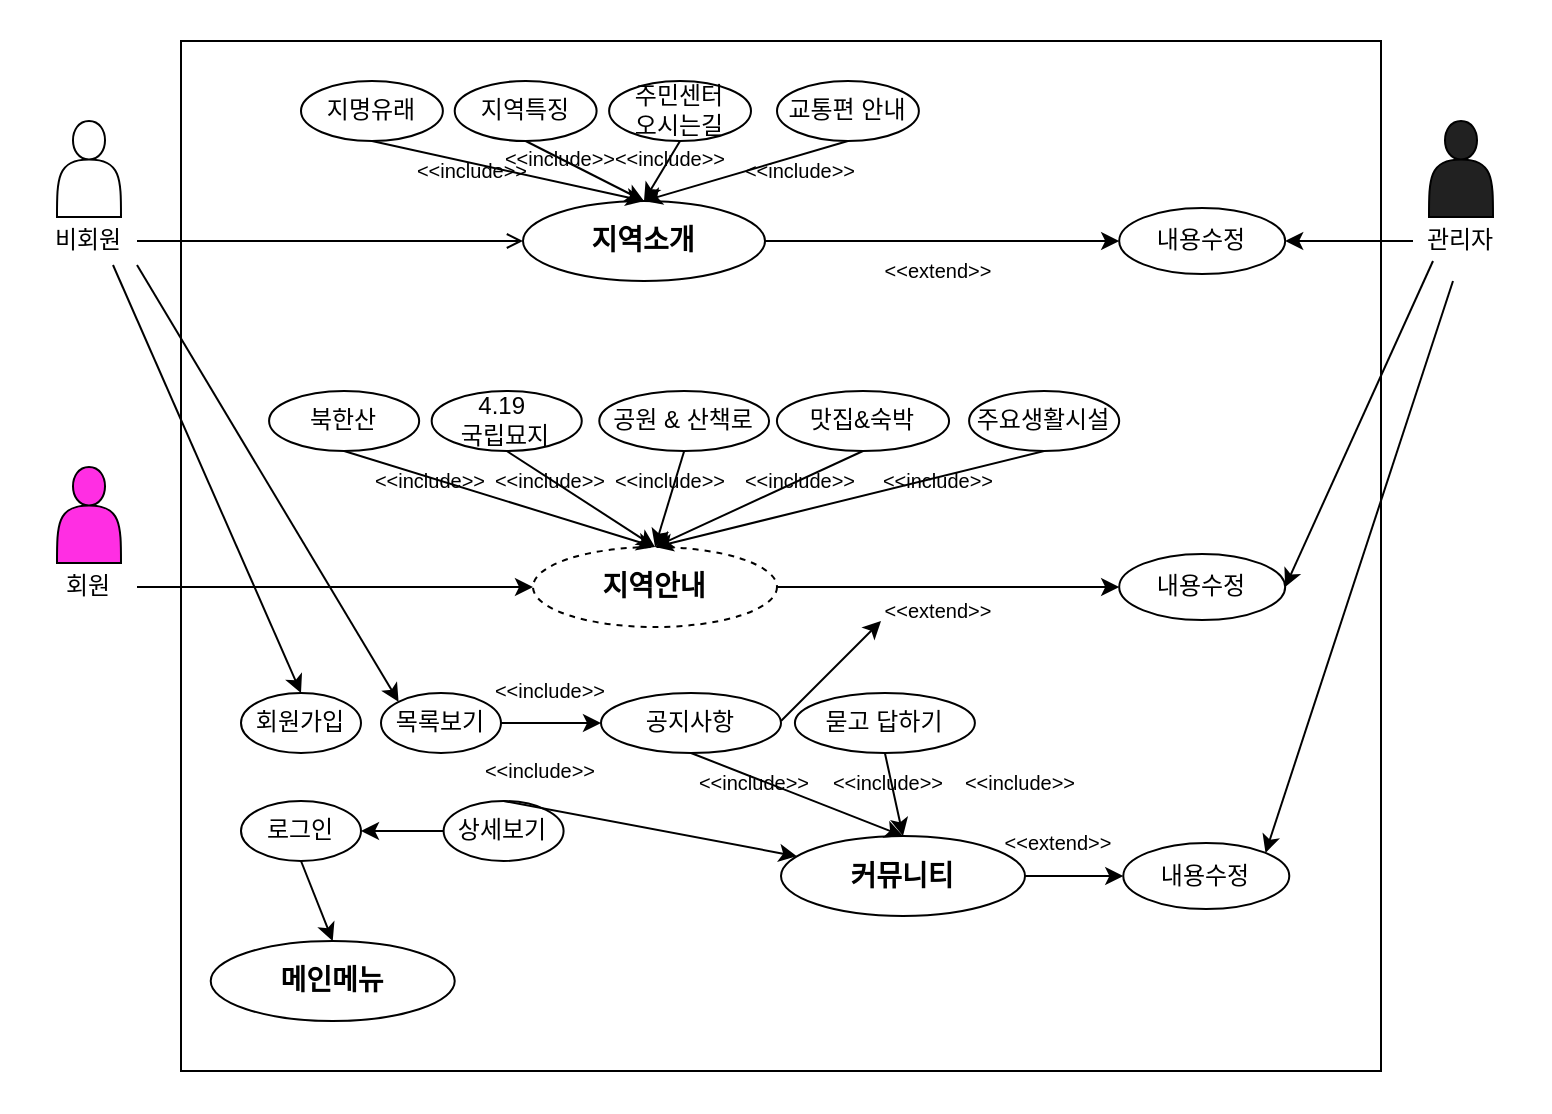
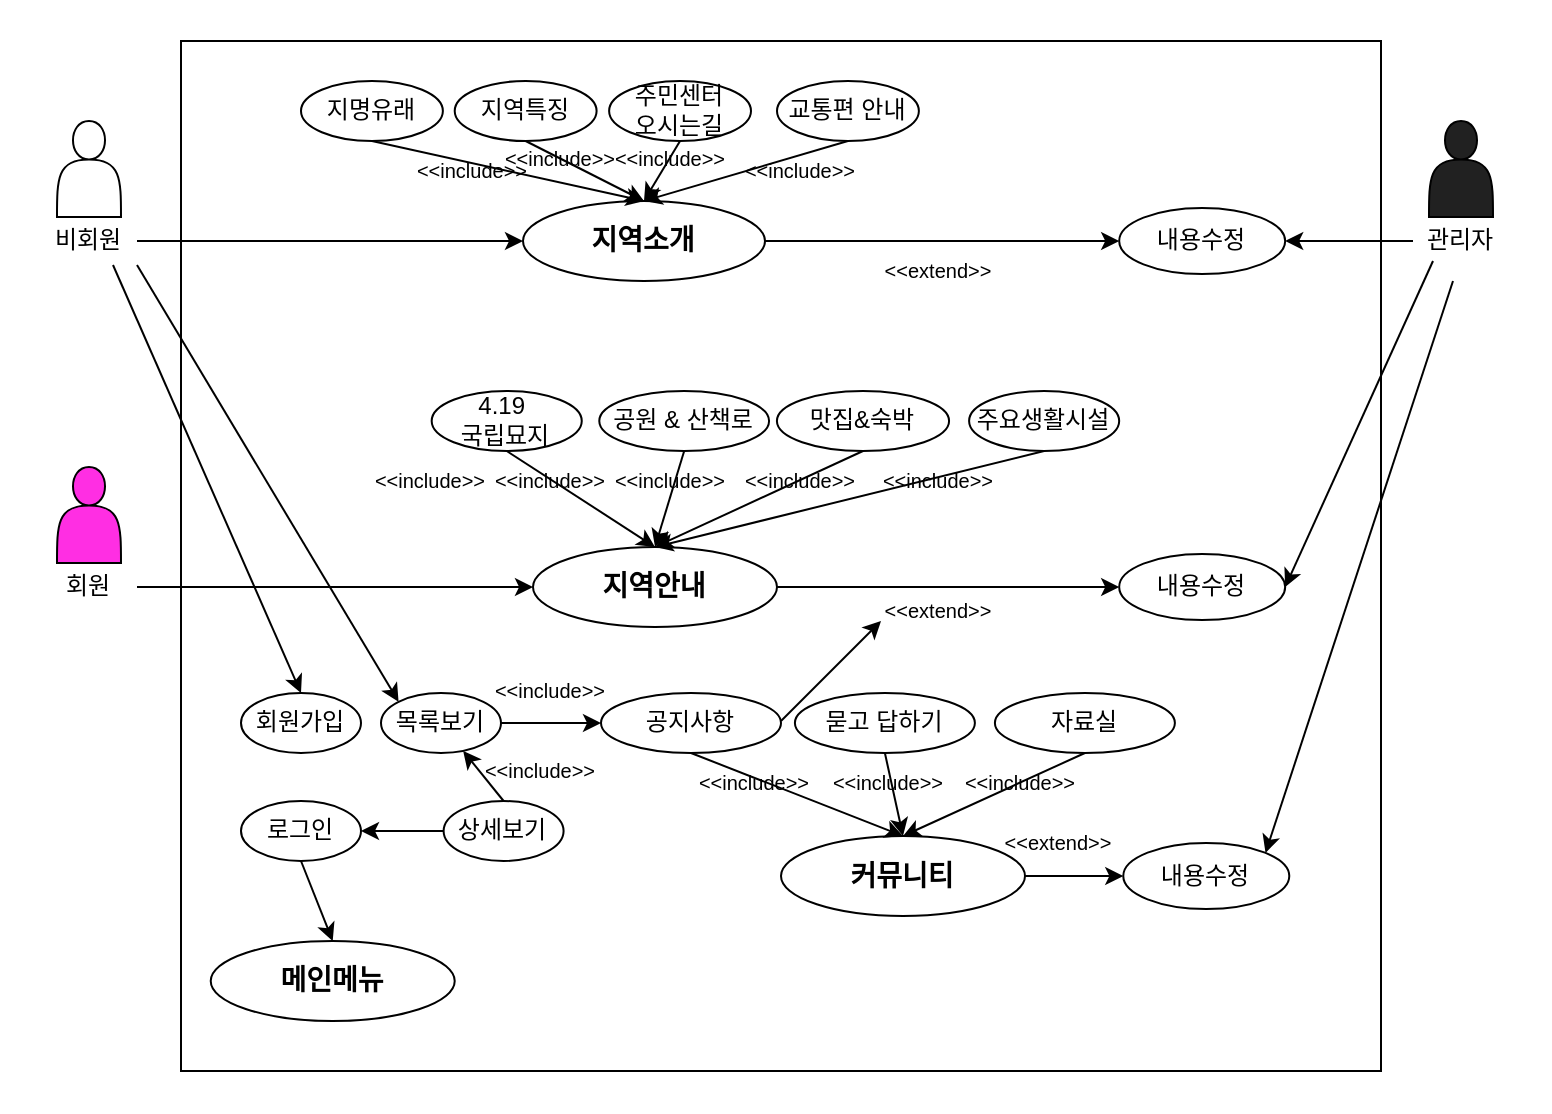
edge "비회원" -> "지역소개": arrowhead open -> classic
node "북한산": removed
edge "북한산" -> "지역안내": removed
node "지역안내": style dashed -> solid
node "자료실": added
edge "자료실" -> "커뮤니티": added
edge "상세보기" -> "커뮤니티": now "상세보기" -> "목록보기"
